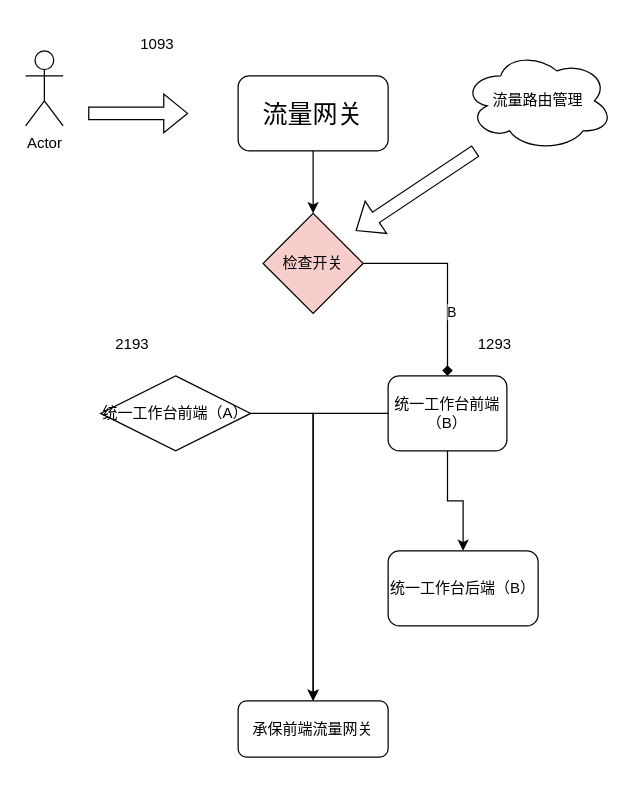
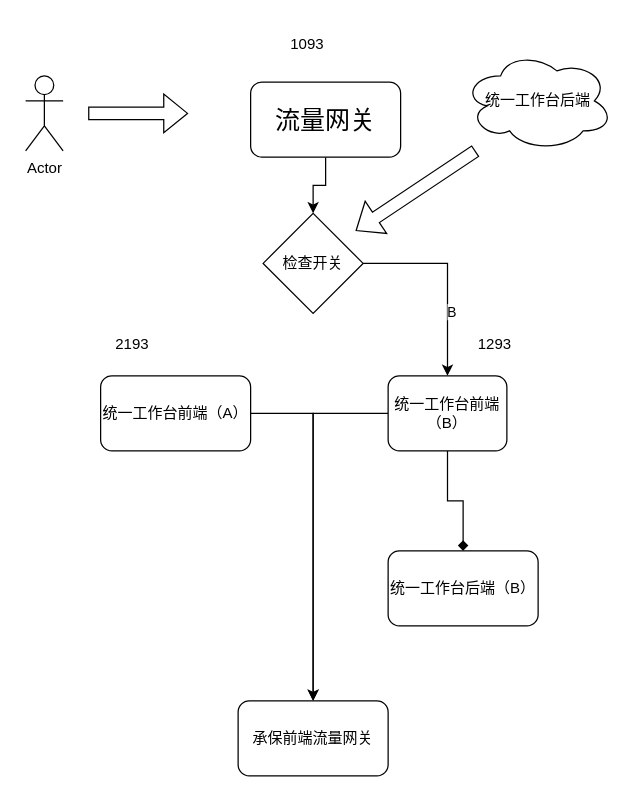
node "1093": moved (157, 44) -> (307, 44)
node "Actor": moved (44, 88) -> (44, 113)
node "流量路由管理": label "流量路由管理" -> "统一工作台后端"
node "流量网关": moved (313, 113) -> (326, 119)
node "检查开关": fillcolor #f8cecc -> #ffffff
edge "检查开关" -> "统一工作台前端（B）": arrowhead diamond -> classic
node "统一工作台前端（A）": shape diamond -> rounded rectangle
edge "统一工作台前端（B）" -> "统一工作台后端（B）": arrowhead classic -> diamond
node "承保前端流量网关": size 150x56 -> 150x75
